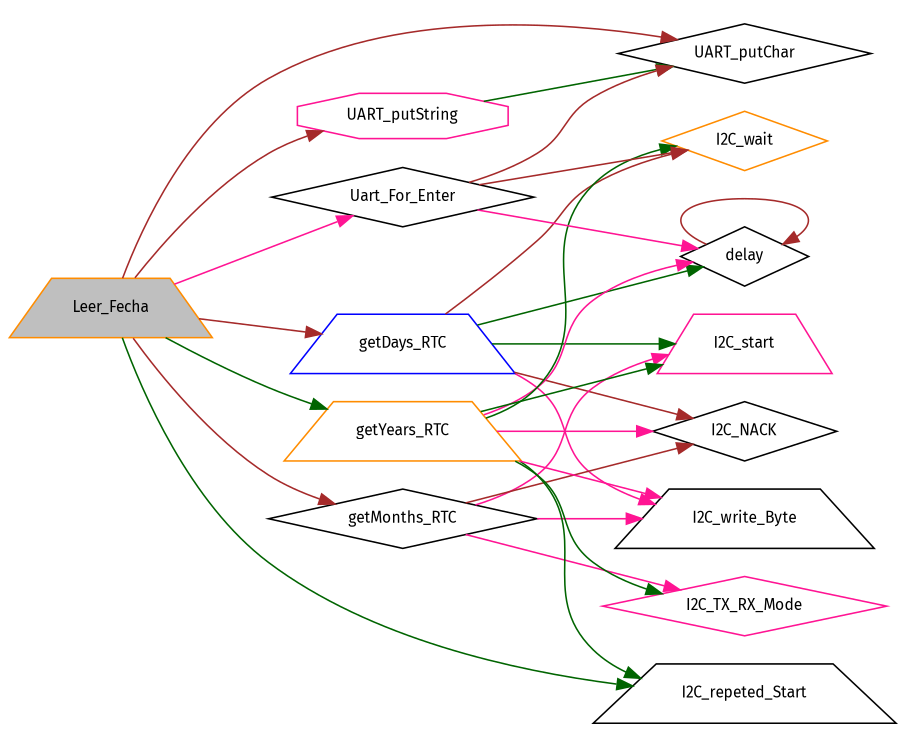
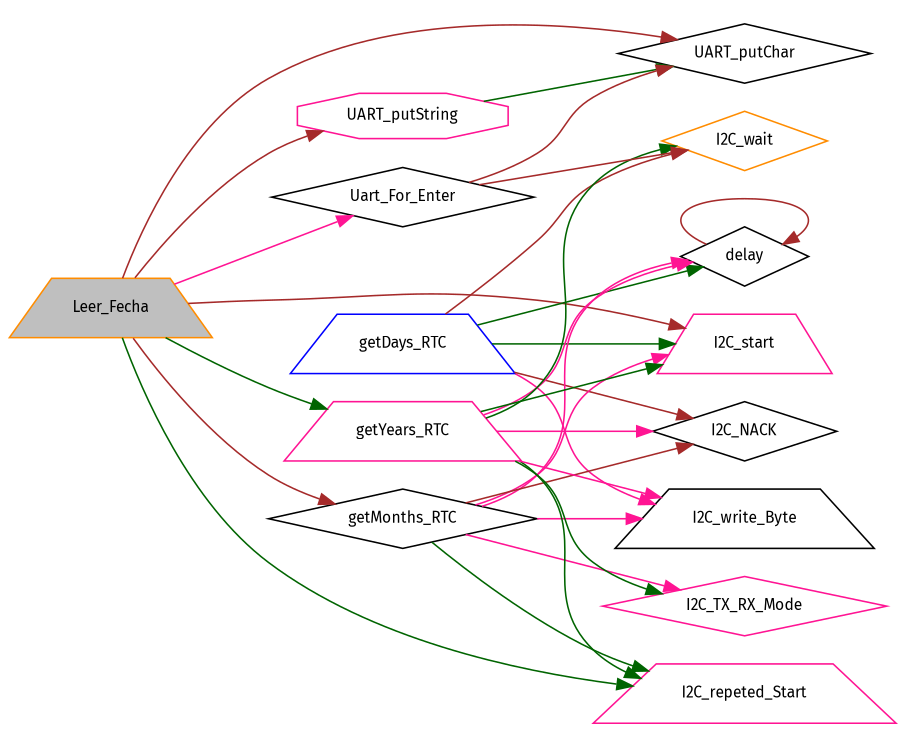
edge "Uart_For_Enter" -> "delay": now "getMonths_RTC" -> "delay"
edge "Leer_Fecha" -> "getDays_RTC": now "Leer_Fecha" -> "I2C_start"
node "getYears_RTC": color darkorange -> deeppink
edge "getMonths_RTC" -> "I2C_repeted_Start": added
node "I2C_repeted_Start": color black -> deeppink
